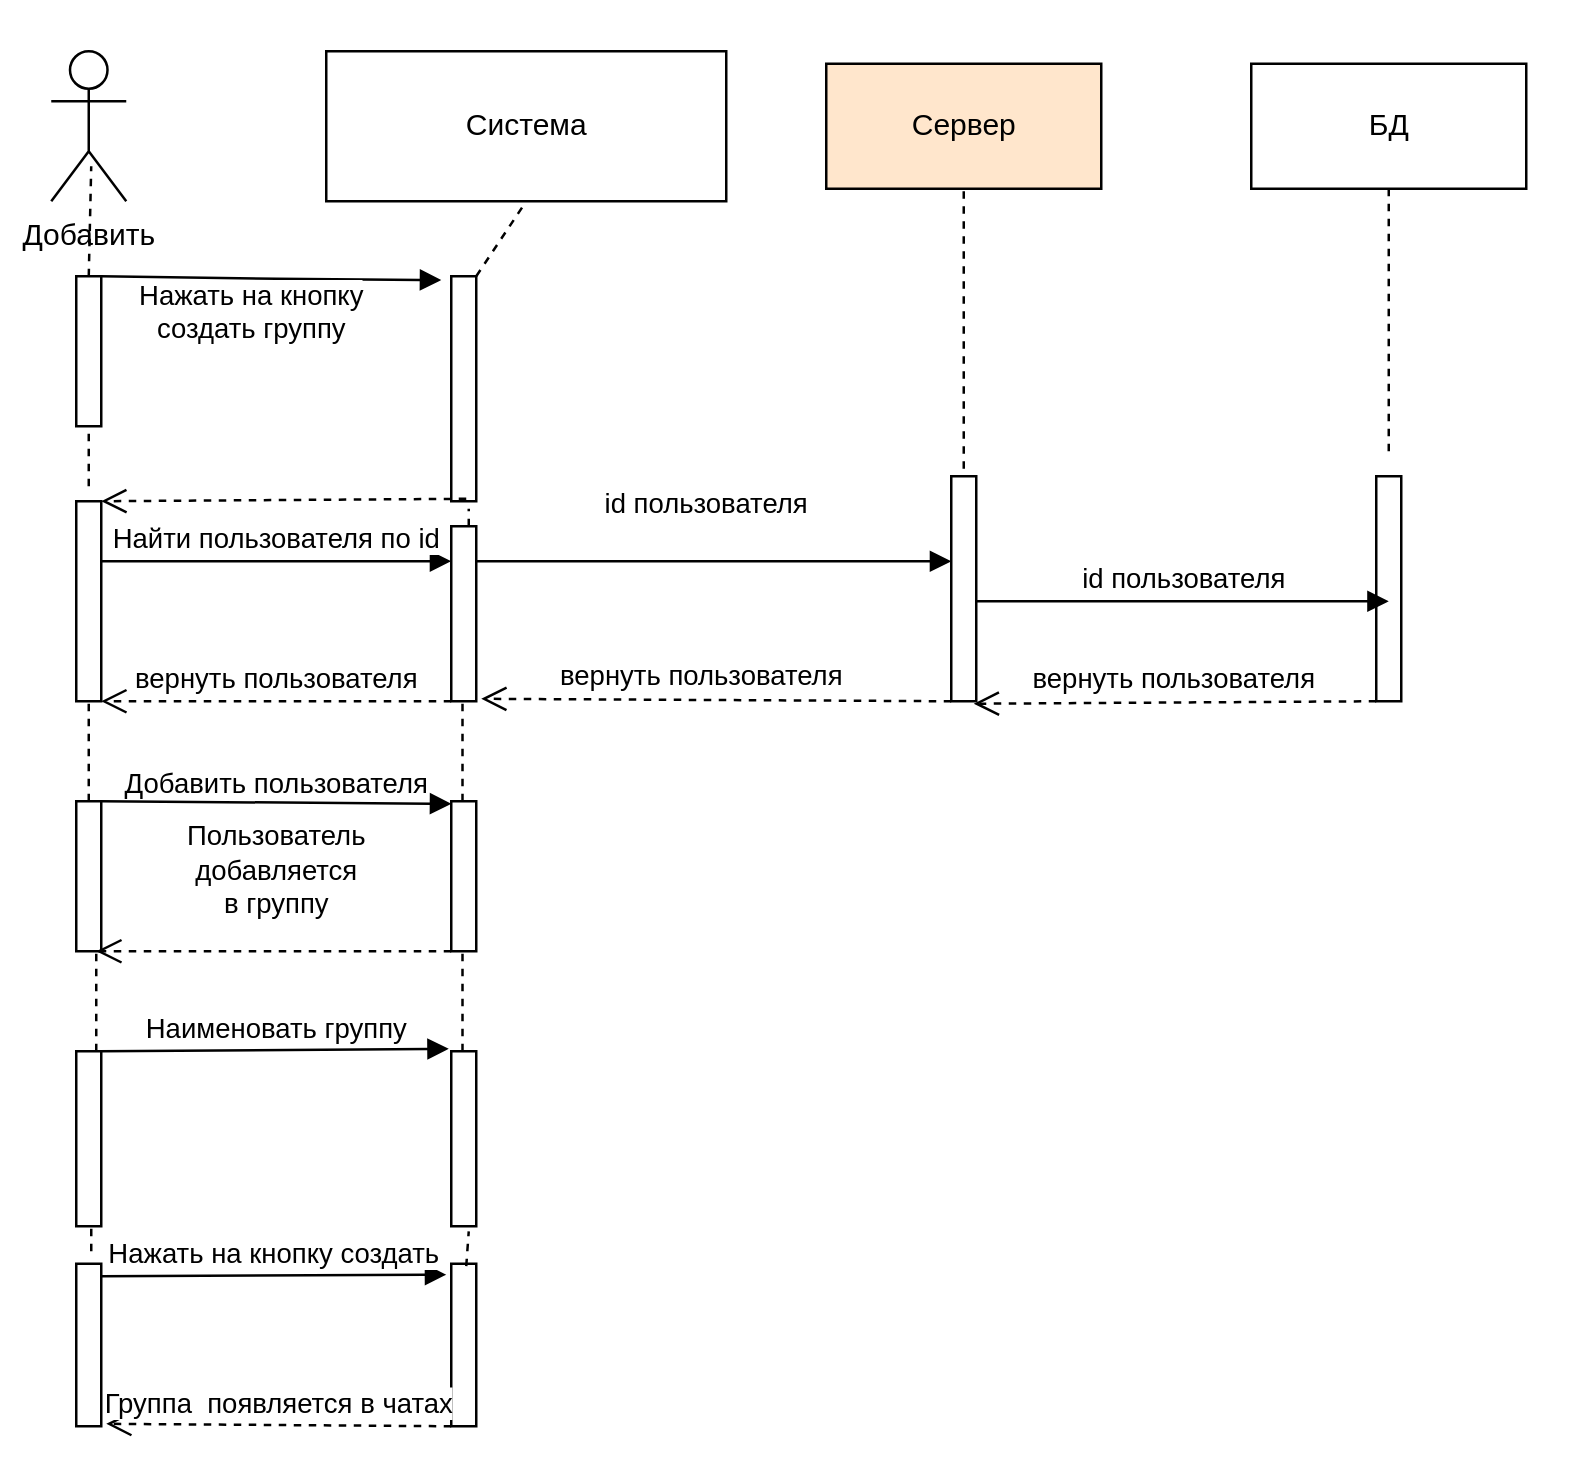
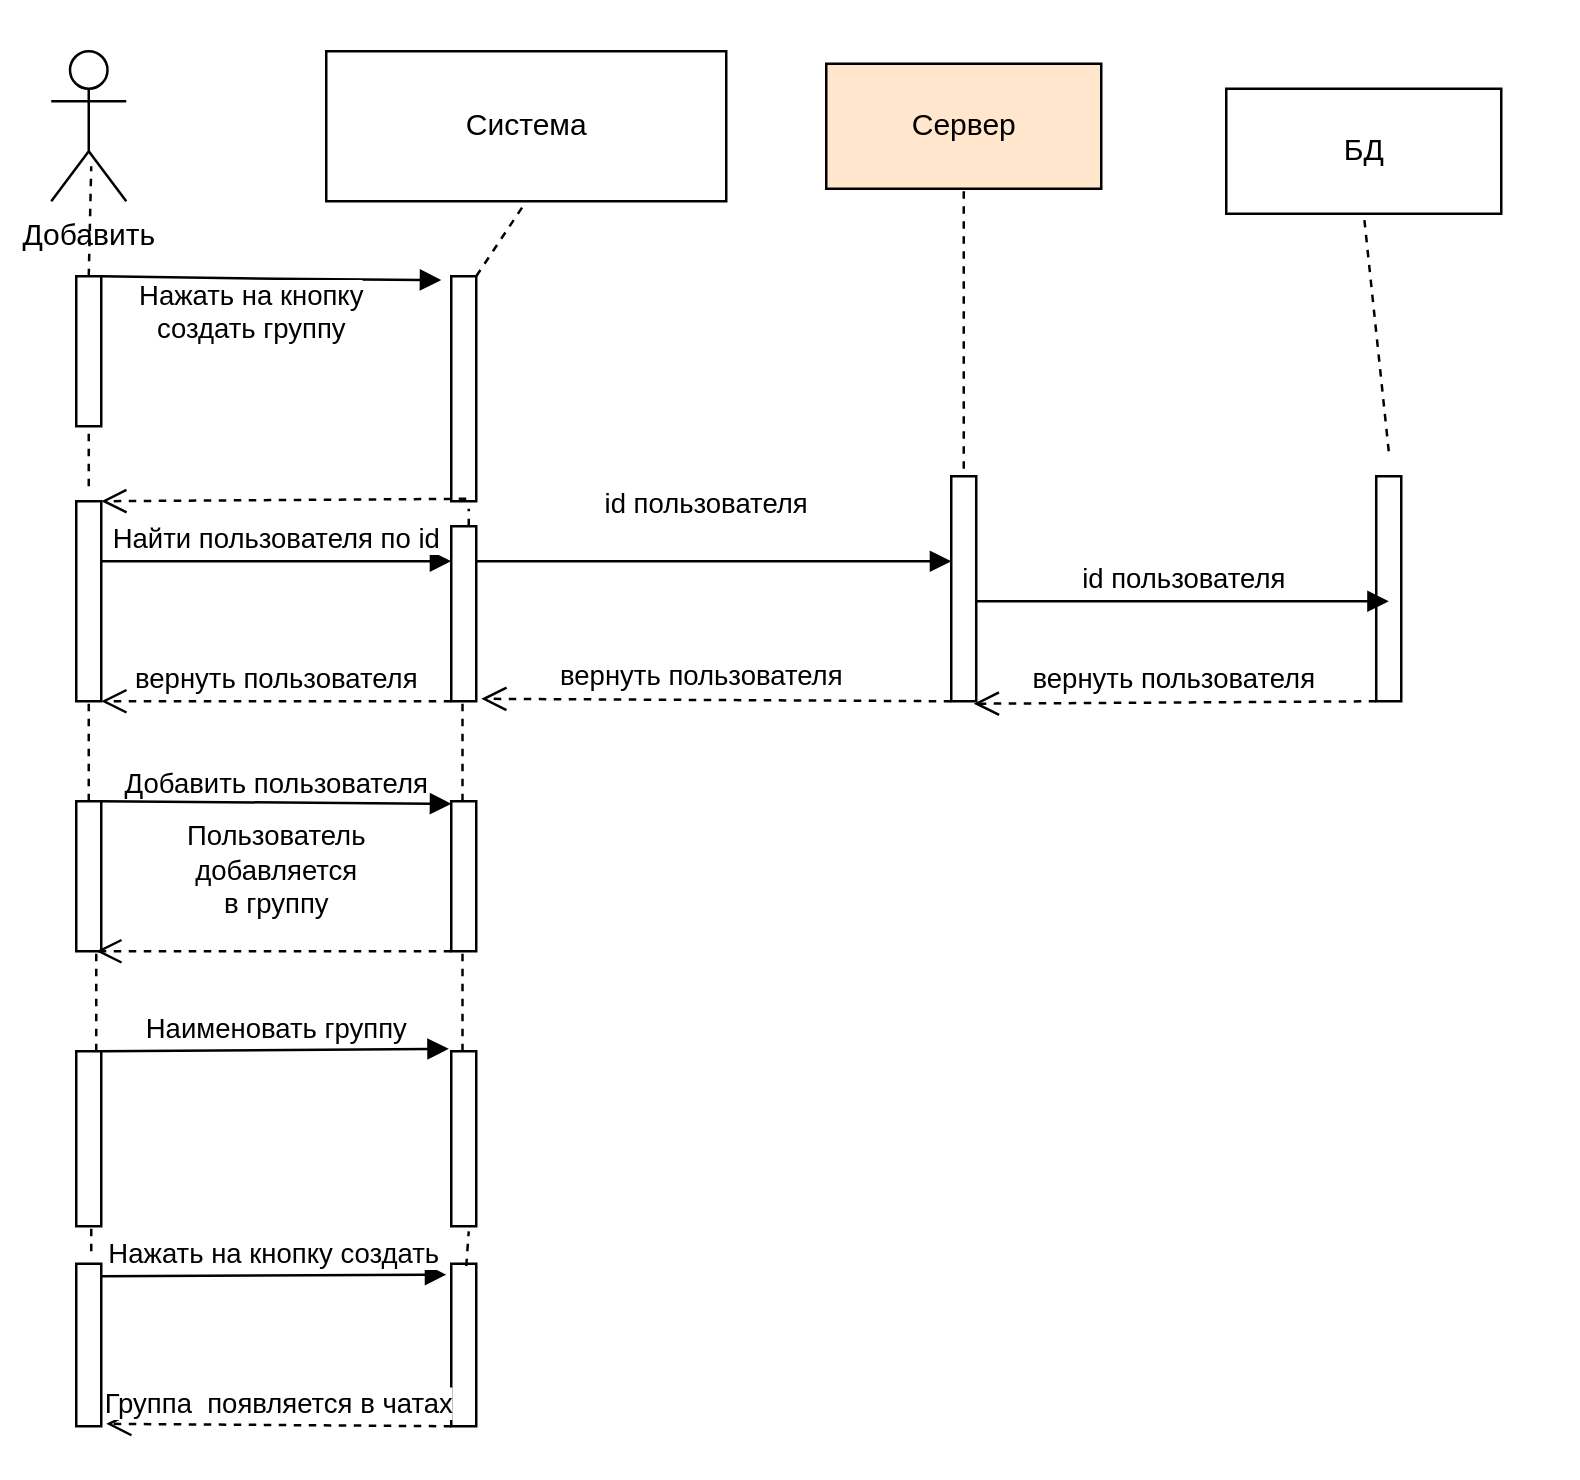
node "БД": moved (1389, 126) -> (1364, 151)
